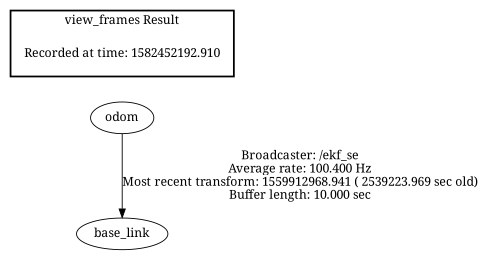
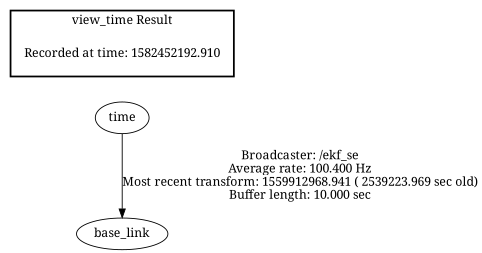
cluster "view_frames Result": label "view_frames Result" -> "view_time Result"
node "odom": label "odom" -> "time"
